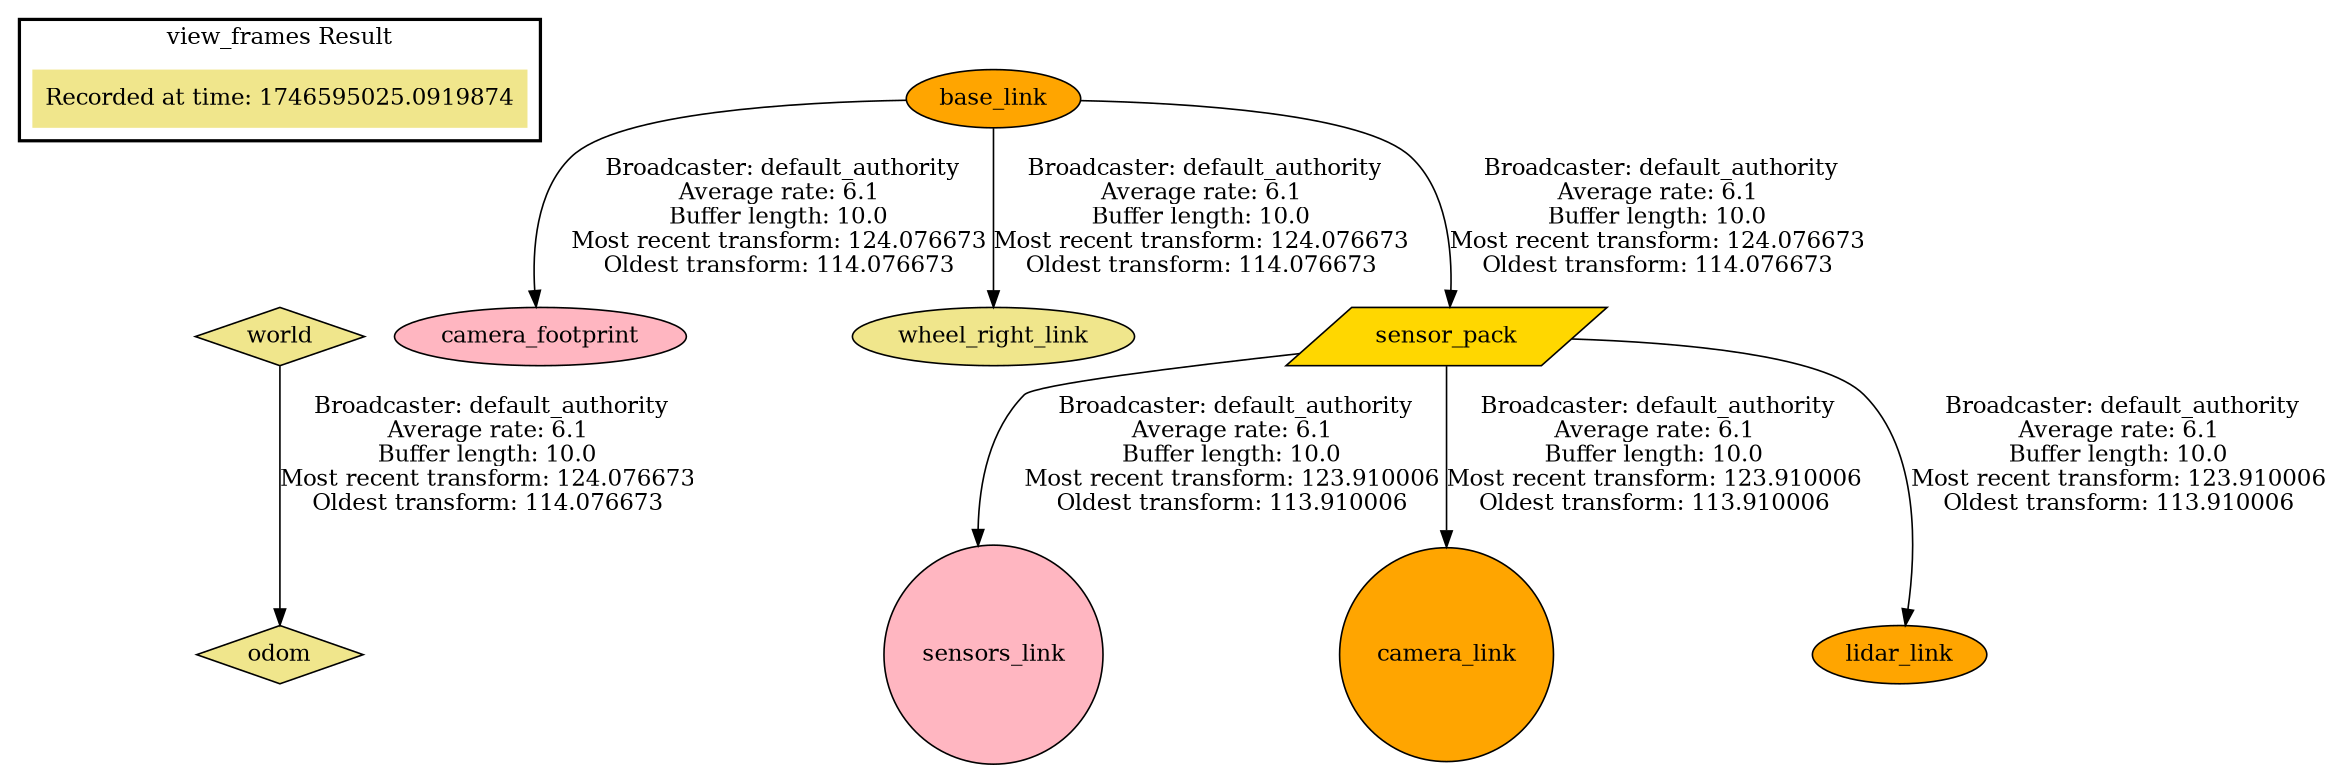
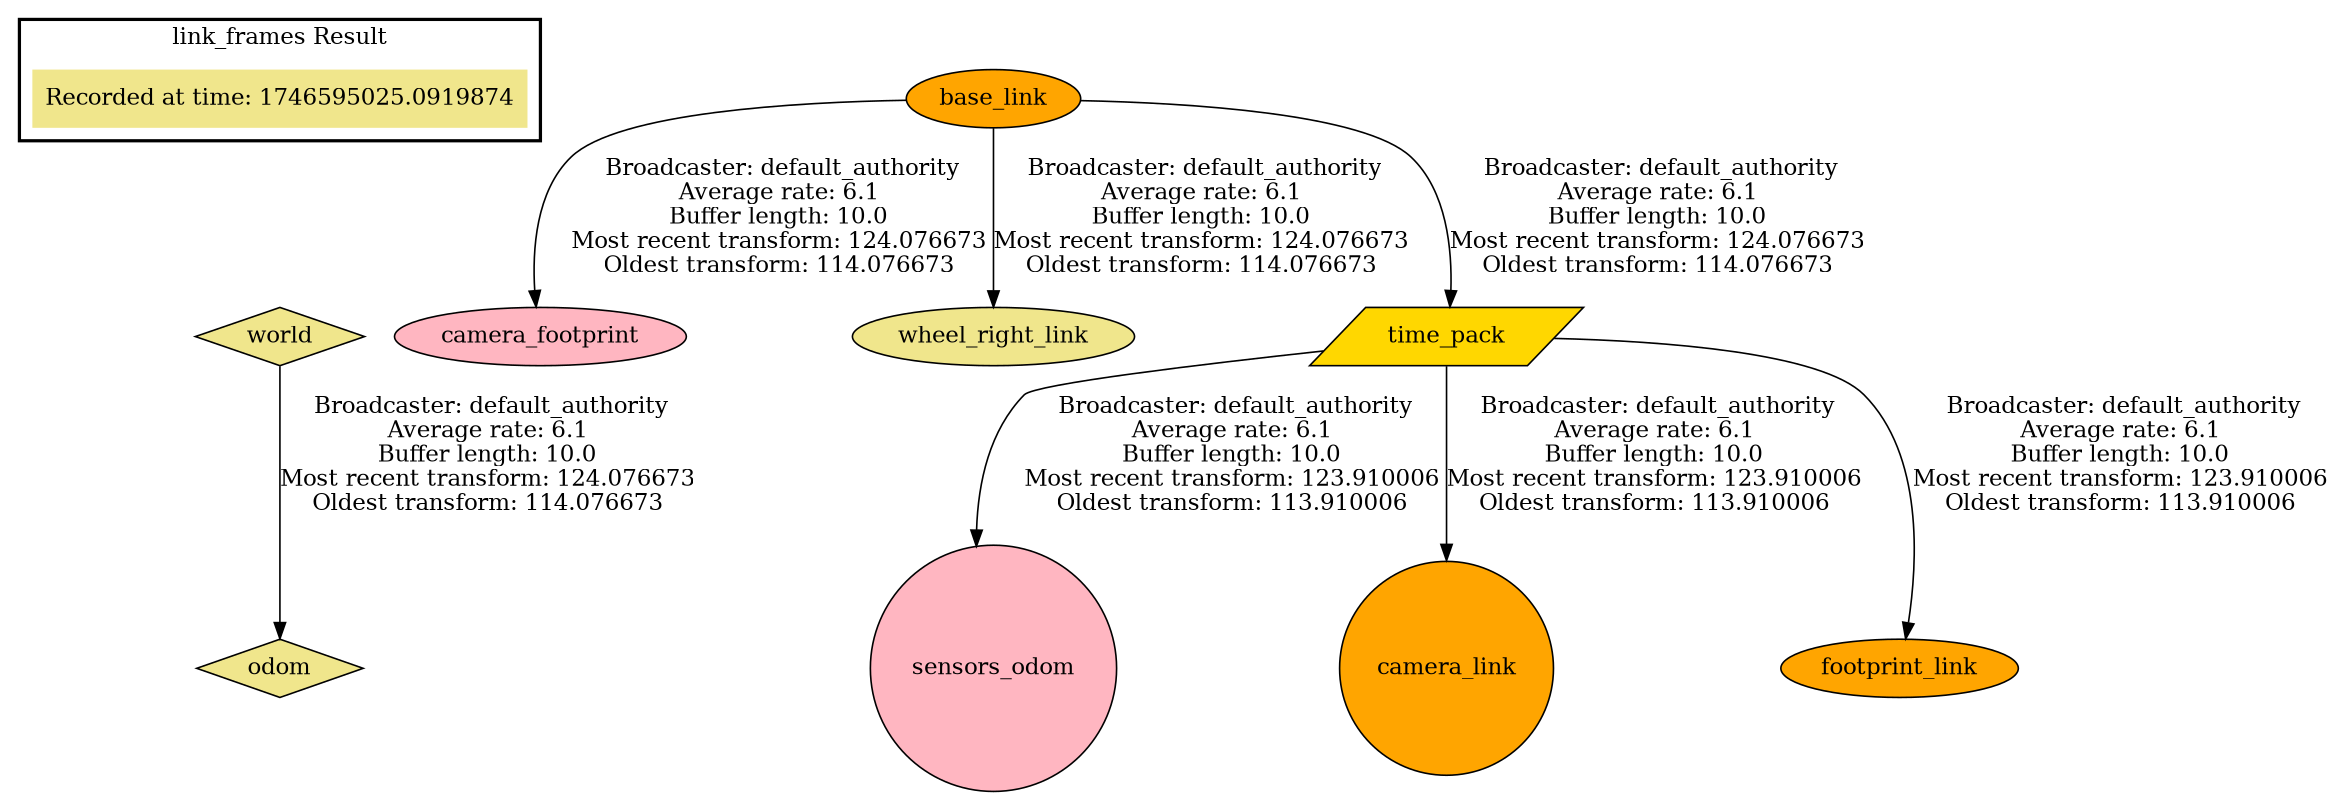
cluster "view_frames Result": label "view_frames Result" -> "link_frames Result"
node "sensor_pack": label "sensor_pack" -> "time_pack"
node "sensors_link": label "sensors_link" -> "sensors_odom"
node "lidar_link": label "lidar_link" -> "footprint_link"
